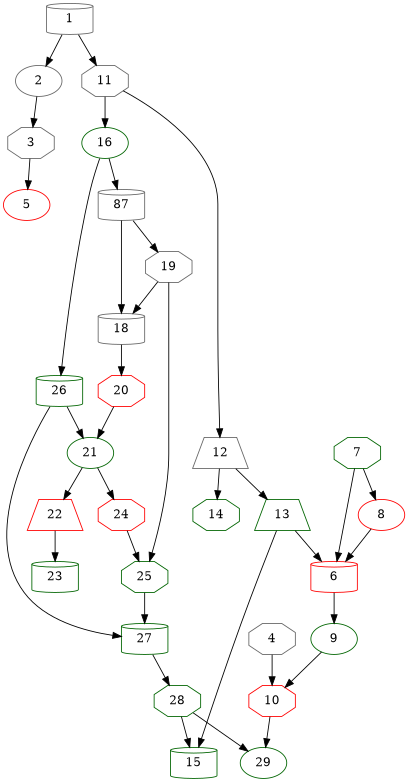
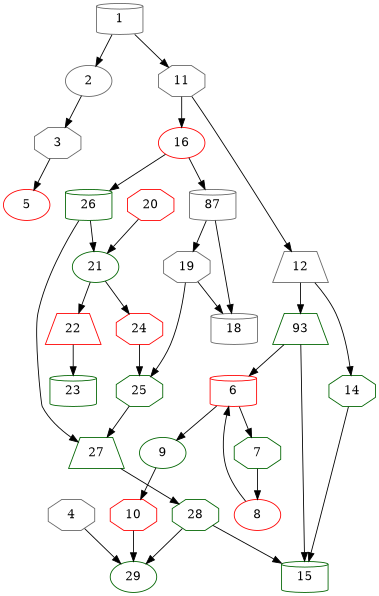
node "16": color darkgreen -> red
edge "18" -> "20": removed
edge "14" -> "15": added
edge "7" -> "6": reversed
node "13": label "13" -> "93"
node "27": shape cylinder -> trapezium
edge "4" -> "10": now "4" -> "29"
